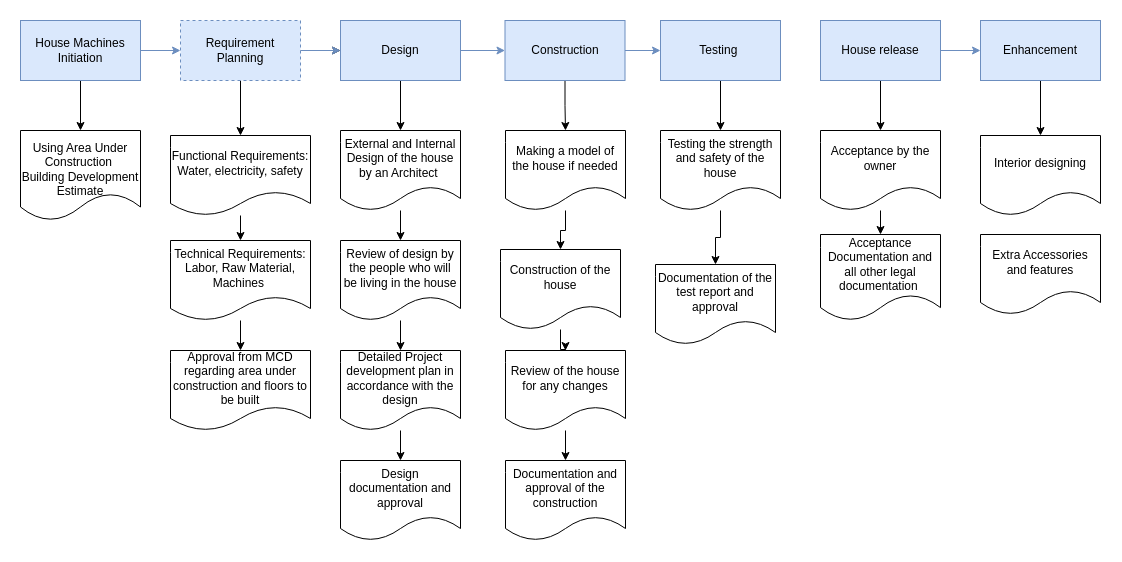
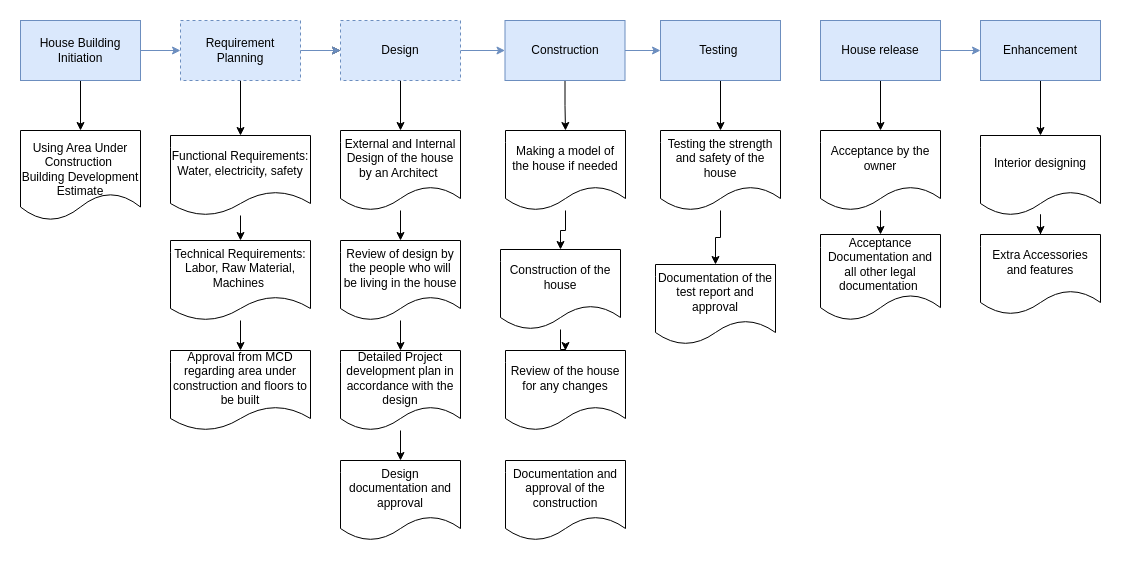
node "House Machines Initiation": label "House Machines Initiation" -> "House Building Initiation"
node "Design": style solid -> dashed
edge "Interior designing" -> "Extra Accessories and features": added
edge "Review of the house for any changes" -> "Documentation and approval of the construction": removed
